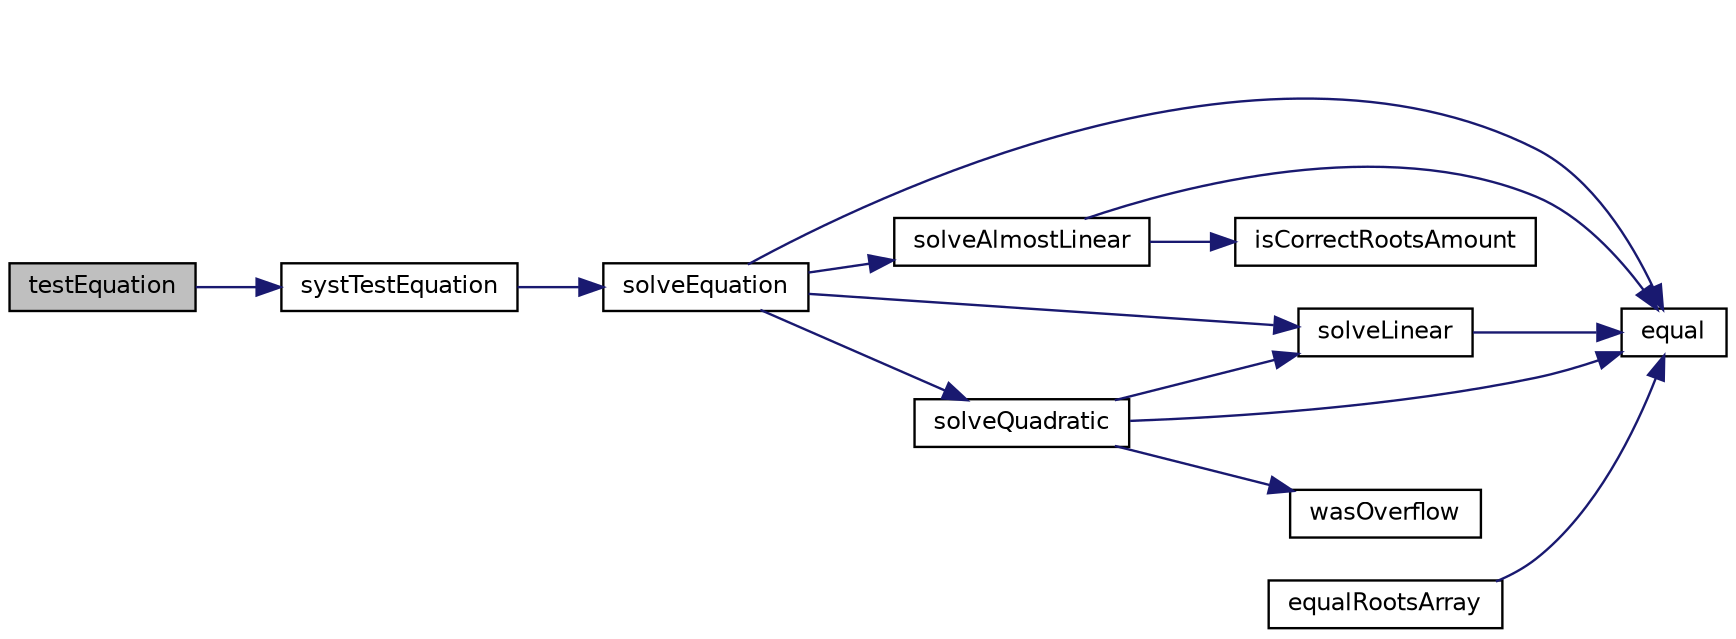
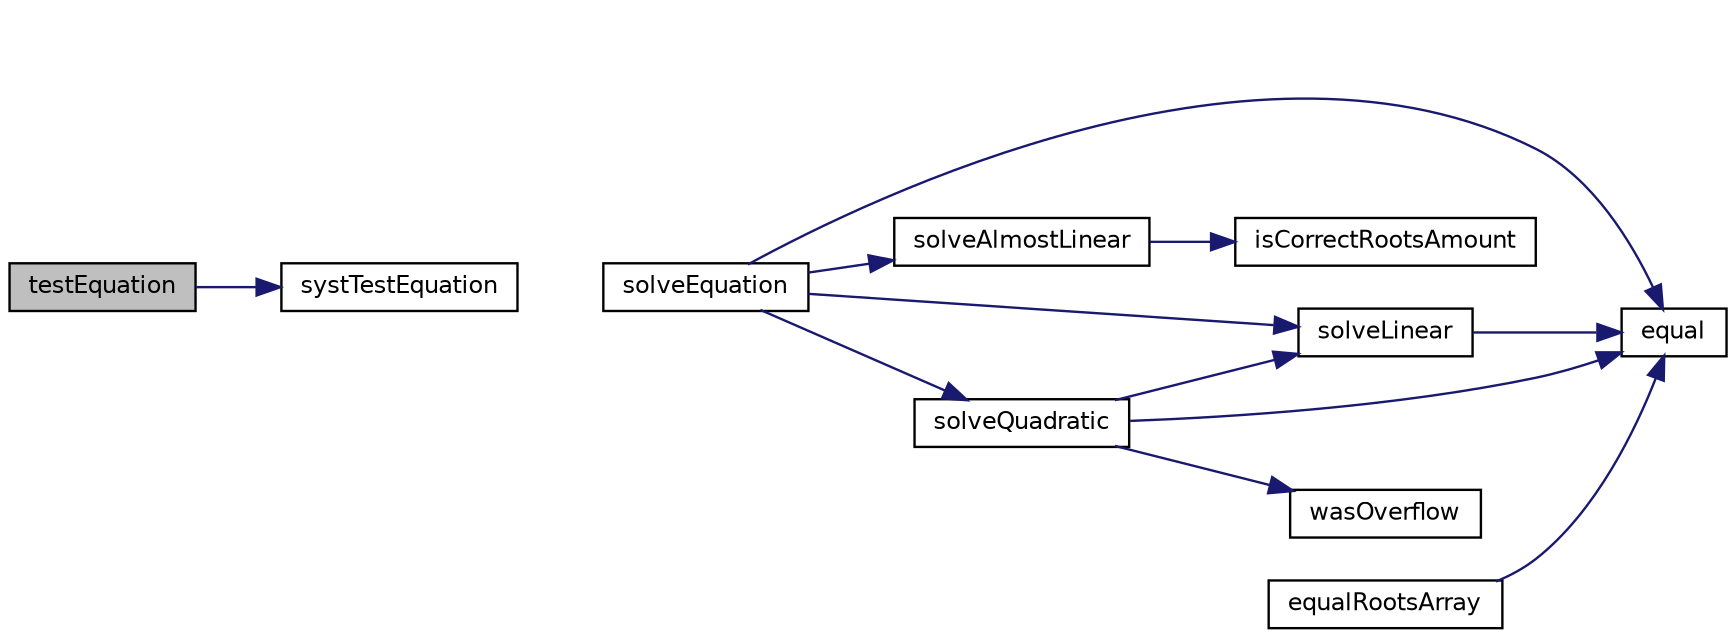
edge "solveAlmostLinear" -> "equal": removed
edge "systTestEquation" -> "solveEquation": removed
